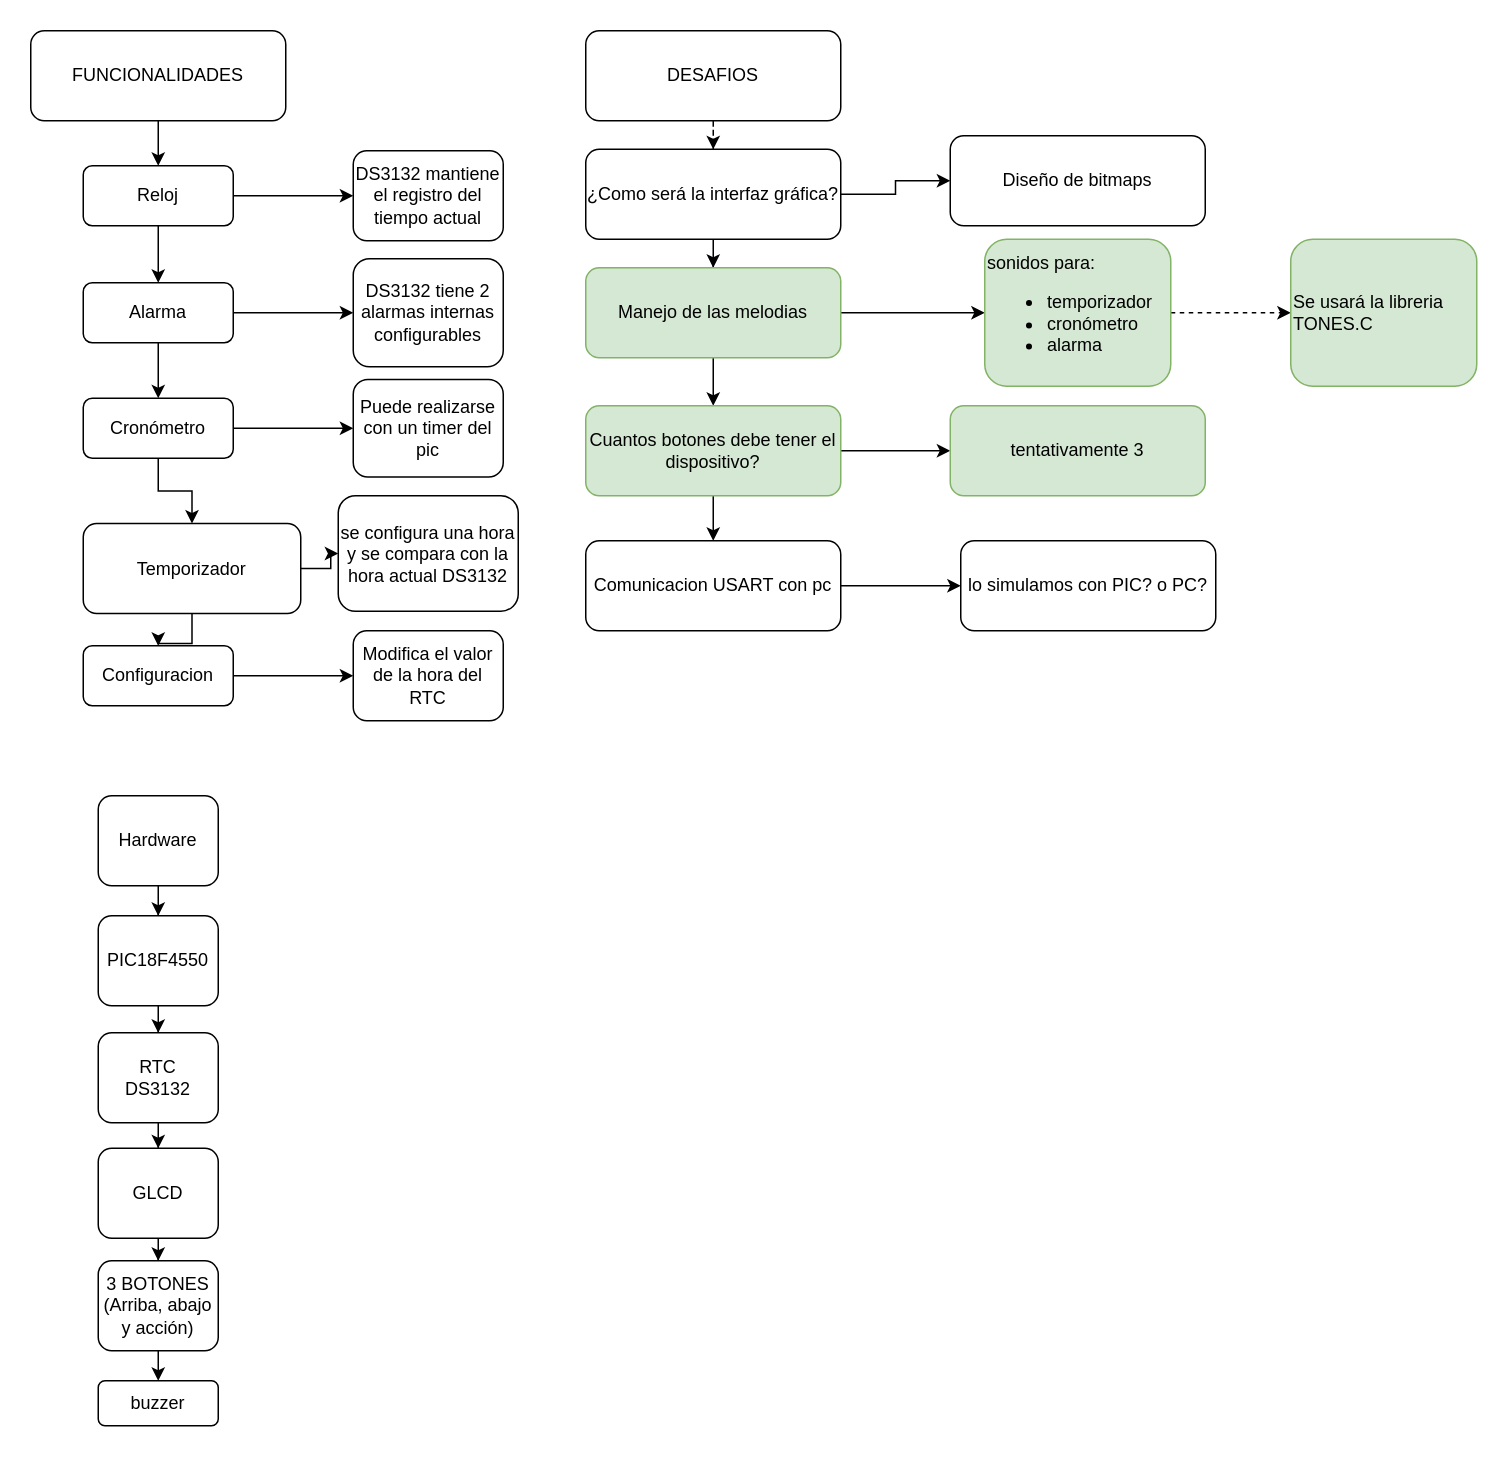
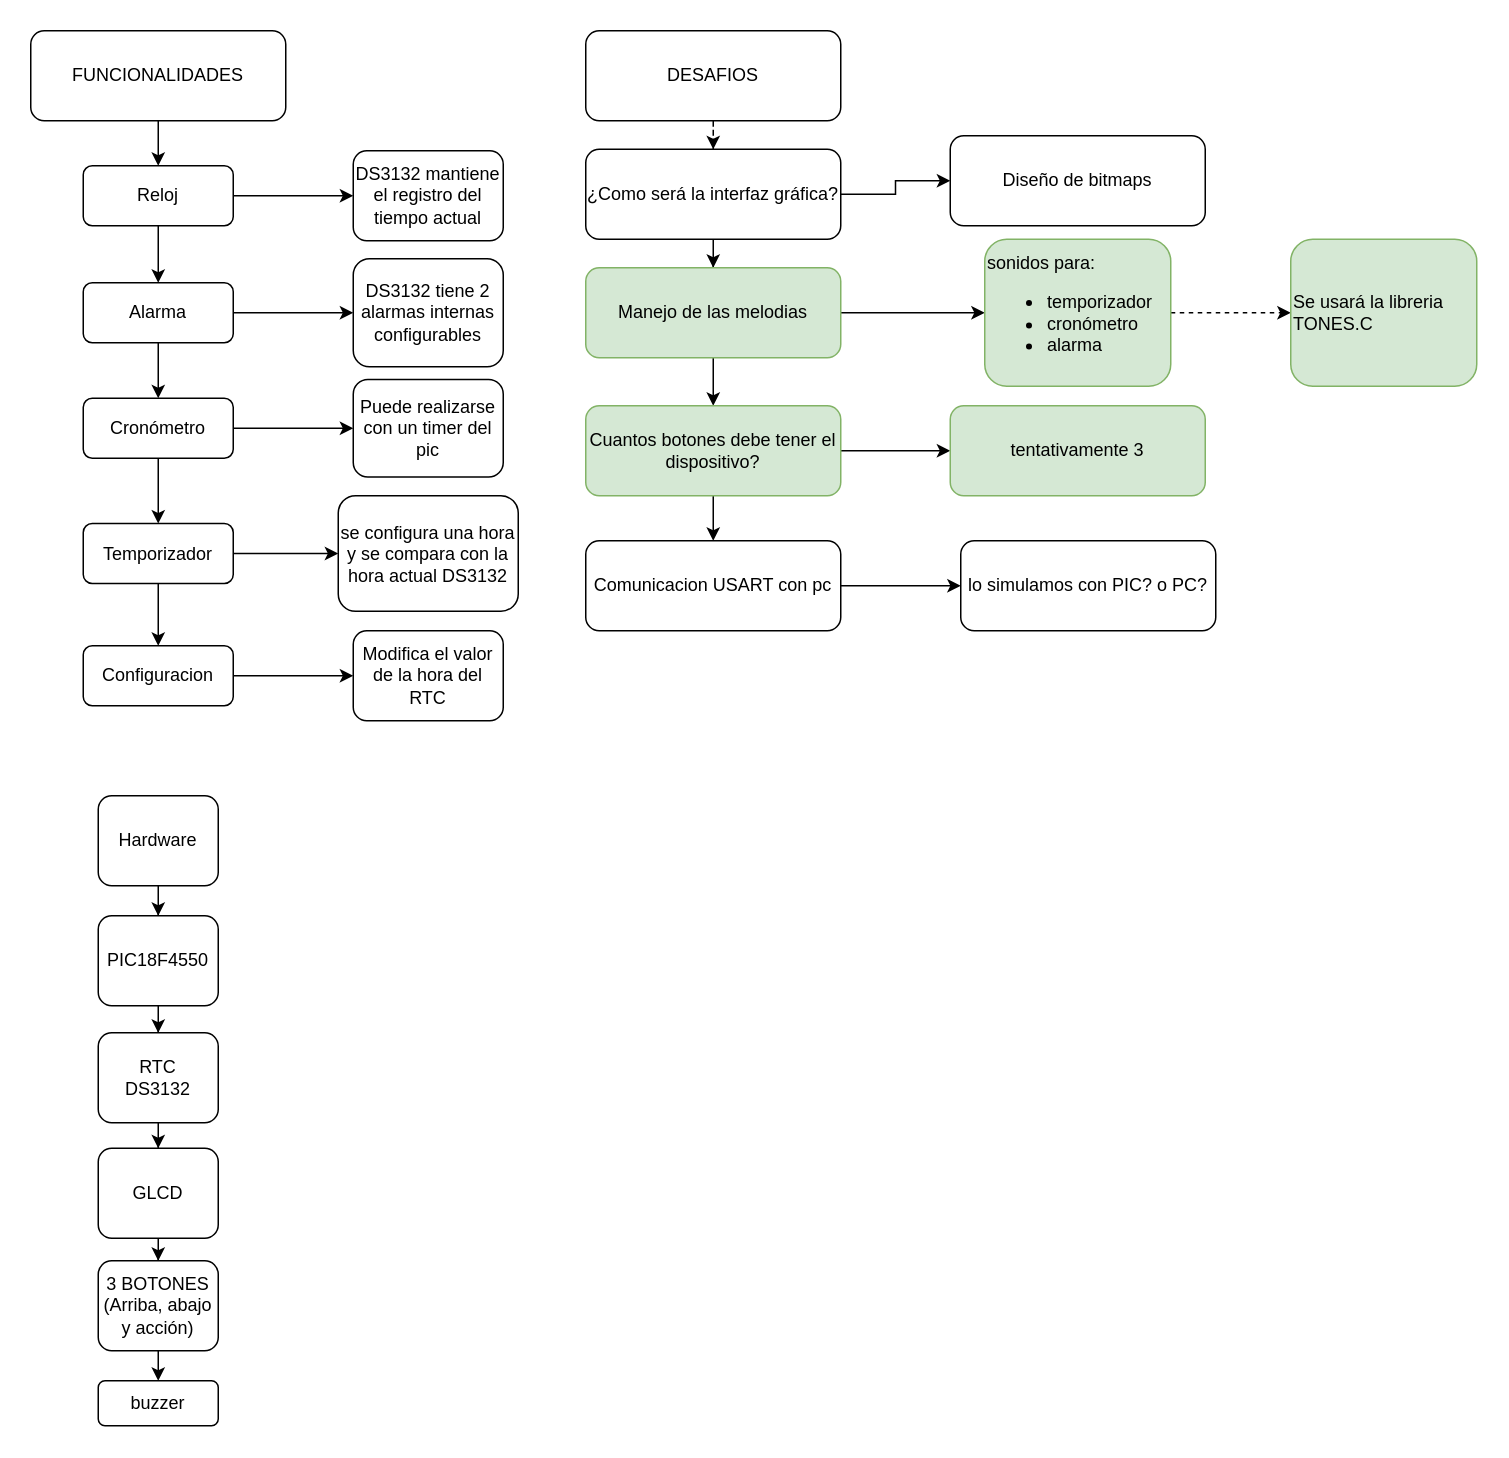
node "Temporizador": size 218x90 -> 150x60
